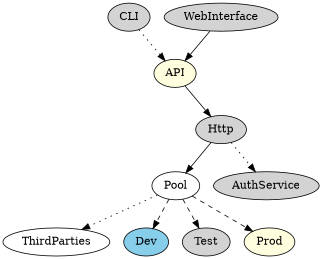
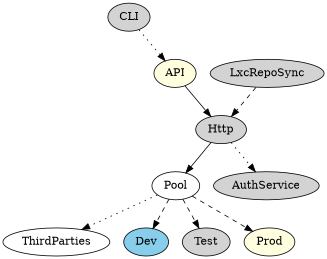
node "WebInterface": removed
node "LxcRepoSync": added
